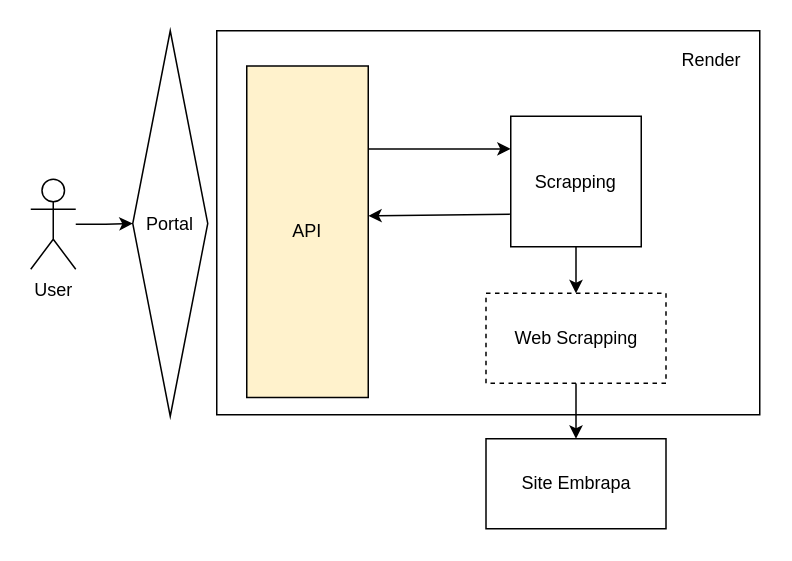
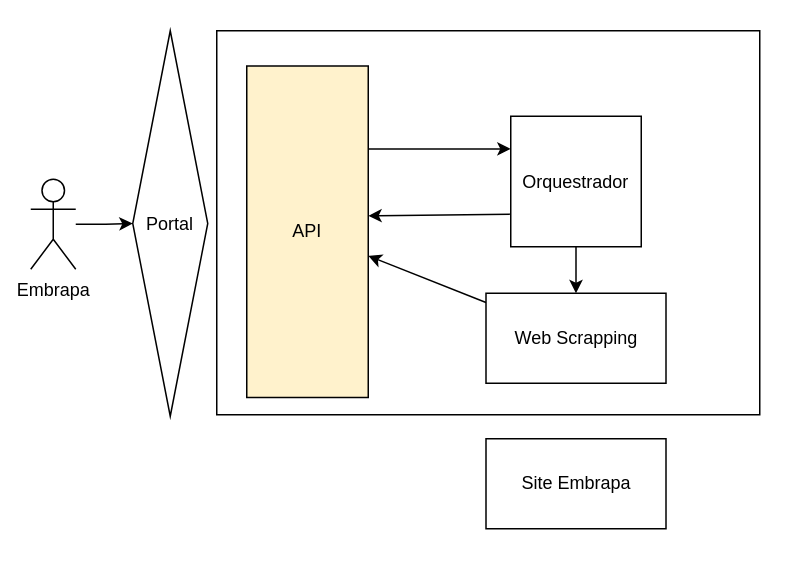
node "Render": removed
node "Scrapping": label "Scrapping" -> "Orquestrador"
node "User": label "User" -> "Embrapa"
node "Web Scrapping": style dashed -> solid
edge "Web Scrapping" -> "Site Embrapa": now "Web Scrapping" -> "API"
